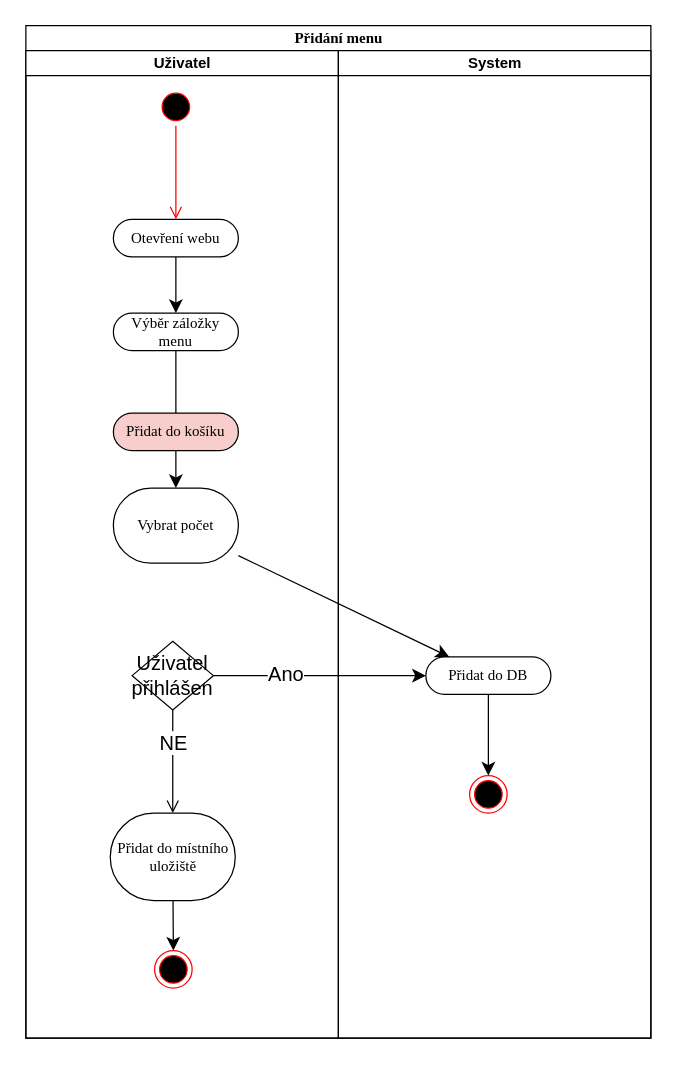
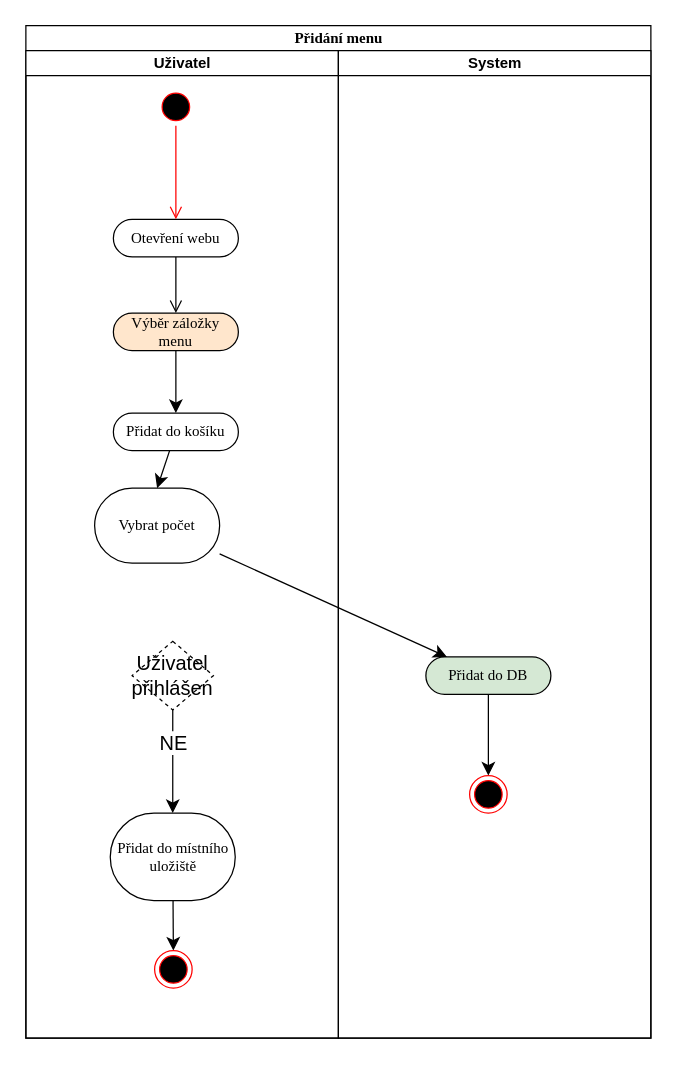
edge "Otevření webu" -> "Výběr záložky menu": arrowhead classic -> open
node "Výběr záložky menu": fillcolor #ffffff -> #ffe6cc
edge "Výběr záložky menu" -- "Přidat do košíku": arrowhead none -> classic
node "Přidat do košíku": fillcolor #f8cecc -> #ffffff
node "Vybrat počet": moved (176, 526) -> (157, 526)
node "Uživatel přihlášen": style solid -> dashed
edge "Uživatel přihlášen" -> "Přidat do DB": removed, label "Ano"
node "Přidat do DB": fillcolor #ffffff -> #d5e8d4
edge "Uživatel přihlášen" -> "Přidat do místního uložiště": arrowhead open -> classic
